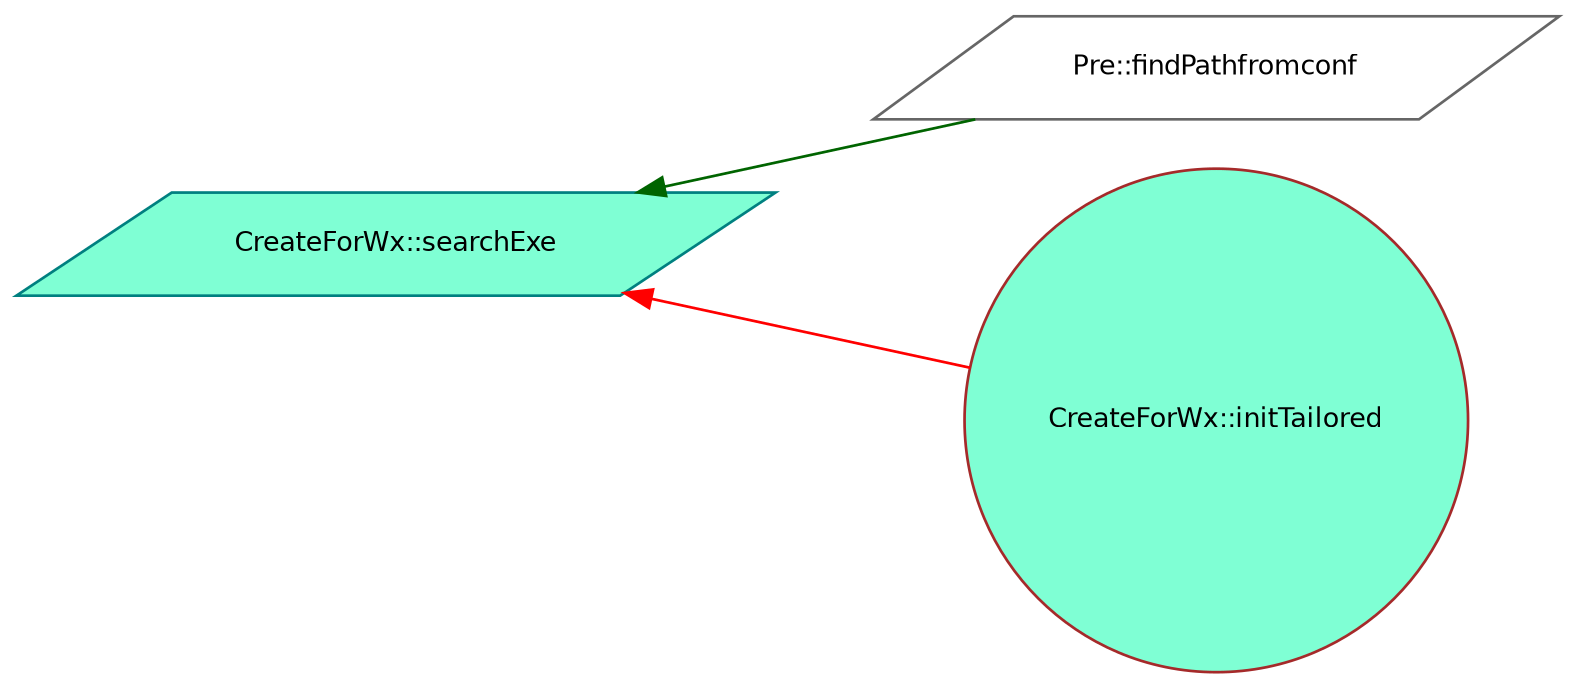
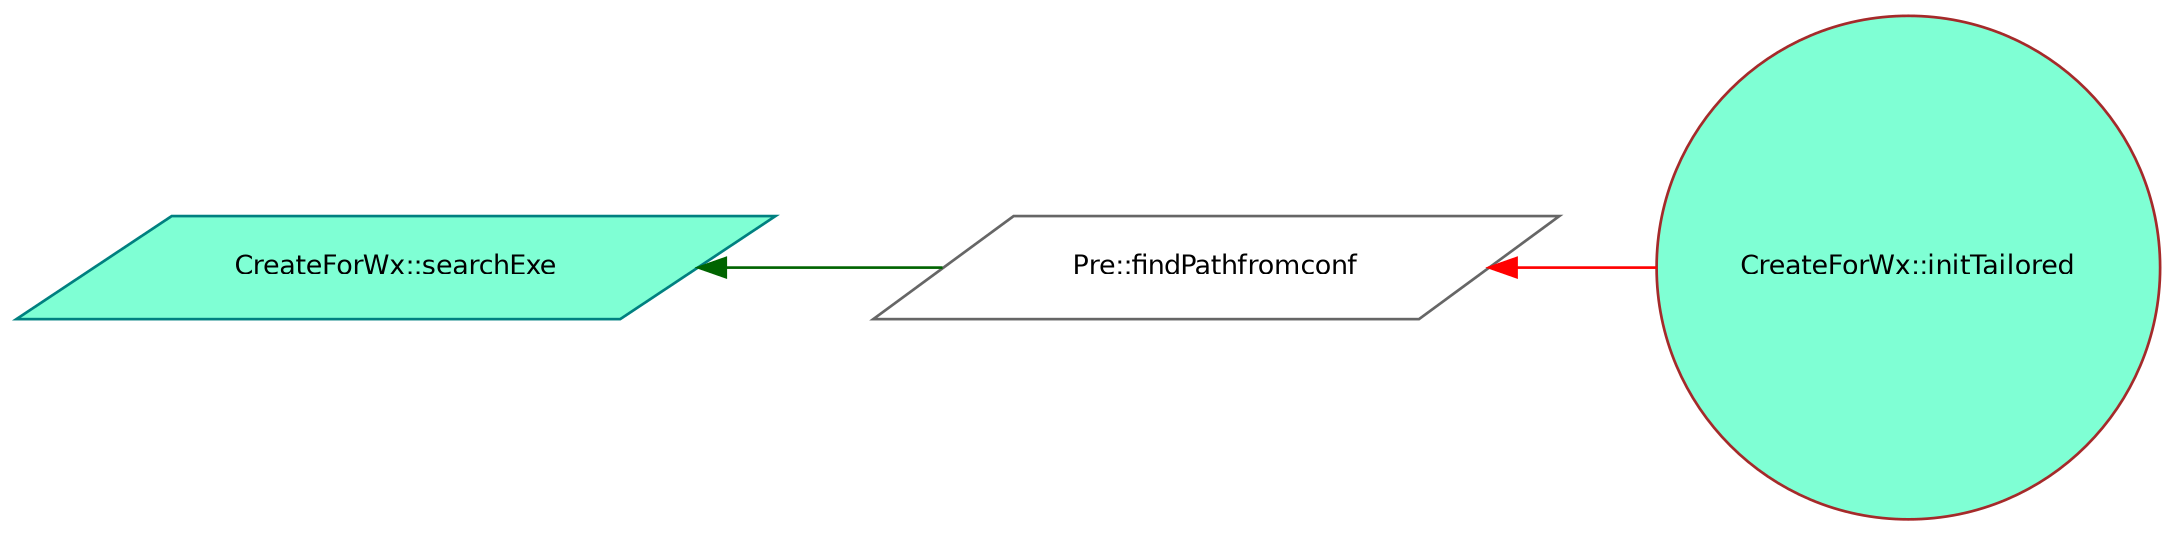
edge "CreateForWx::initTailored" -> "CreateForWx::searchExe": now "CreateForWx::initTailored" -> "Pre::findPathfromconf"
